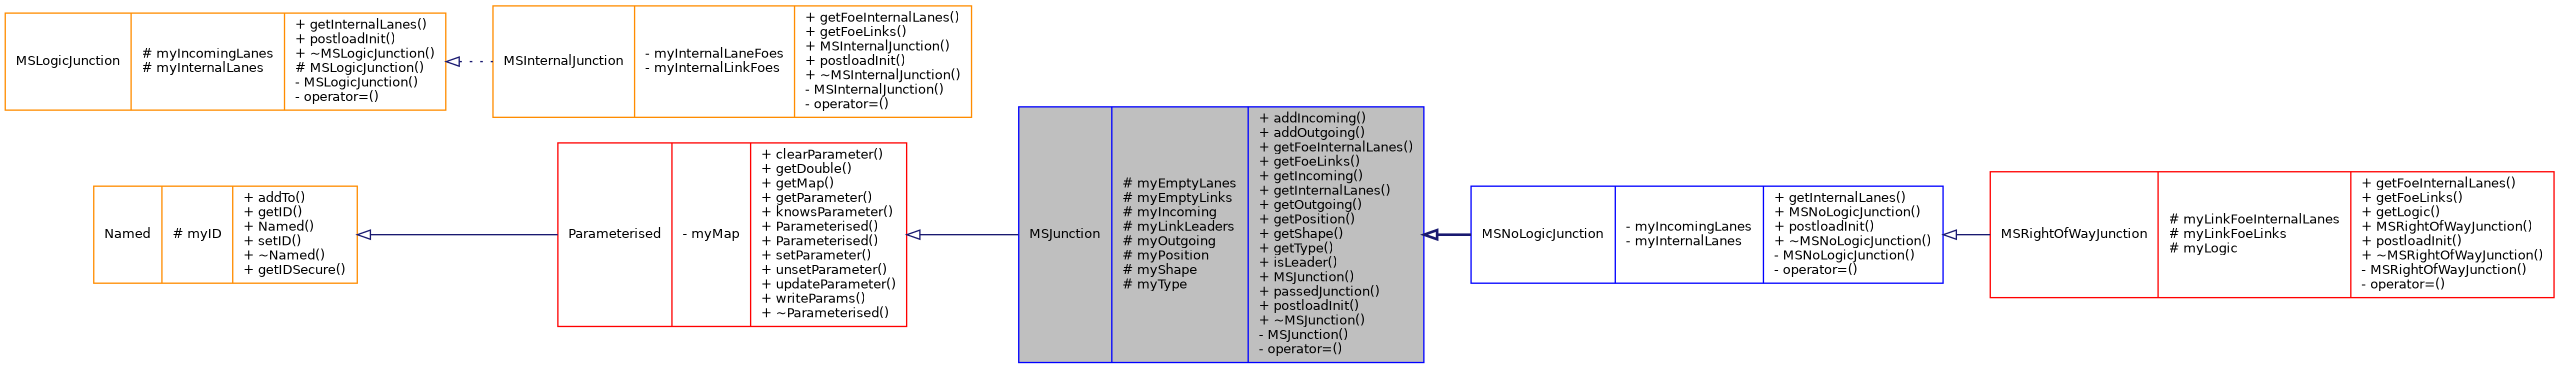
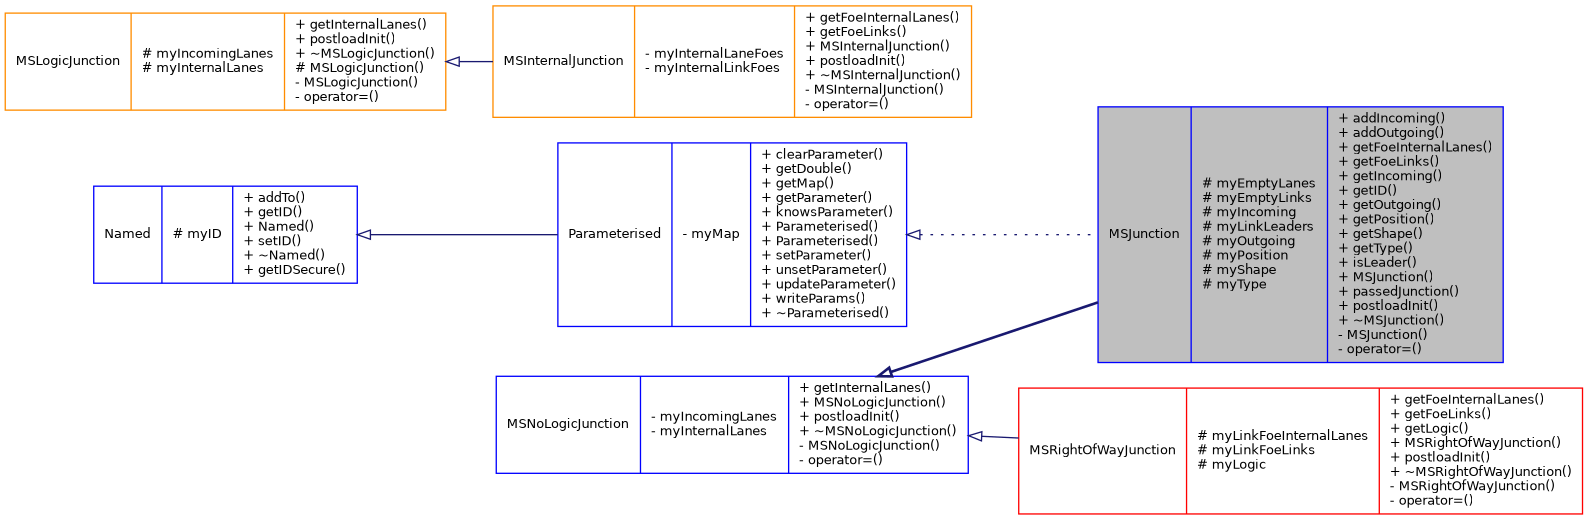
edge "MSInternalJunction" -> "MSLogicJunction": style dotted -> solid
node "MSJunction": text "+ getInternalLanes()" -> "+ getID()"
node "Named": color darkorange -> blue
node "Parameterised": color red -> blue
edge "MSJunction" -> "Parameterised": style solid -> dotted
edge "MSNoLogicJunction" -> "MSJunction": reversed
